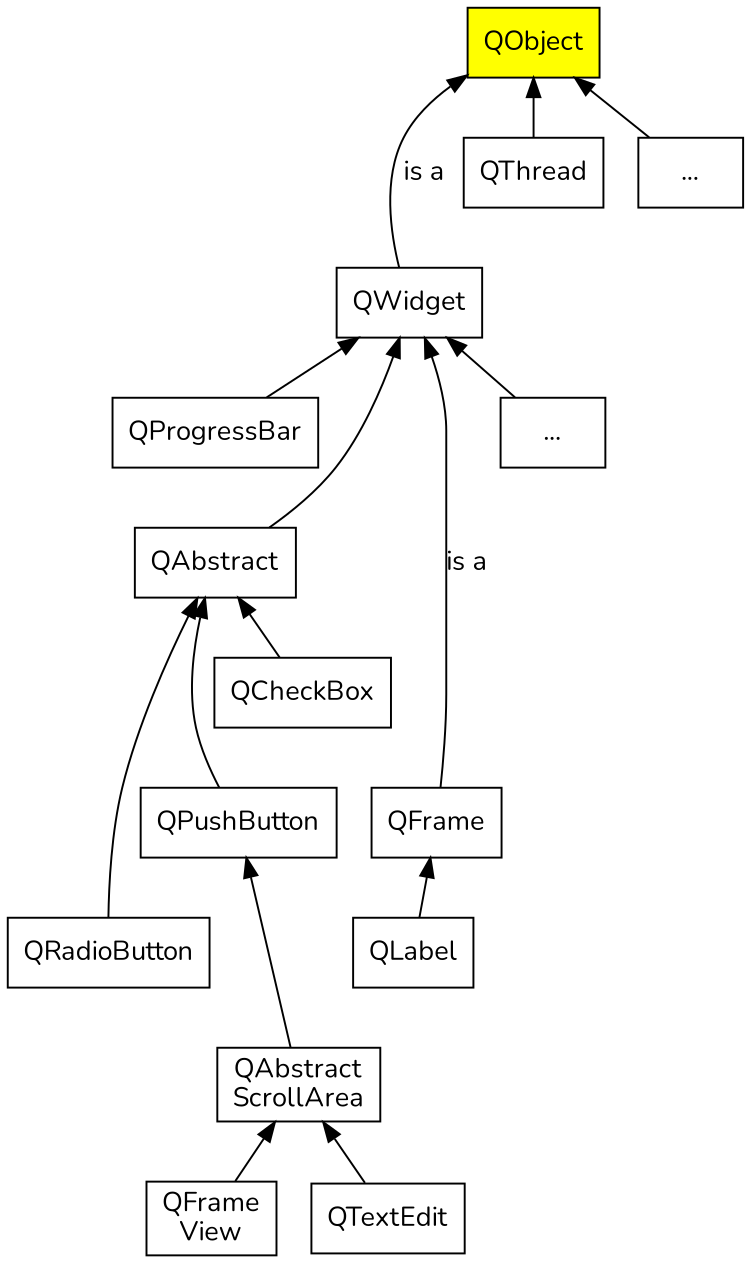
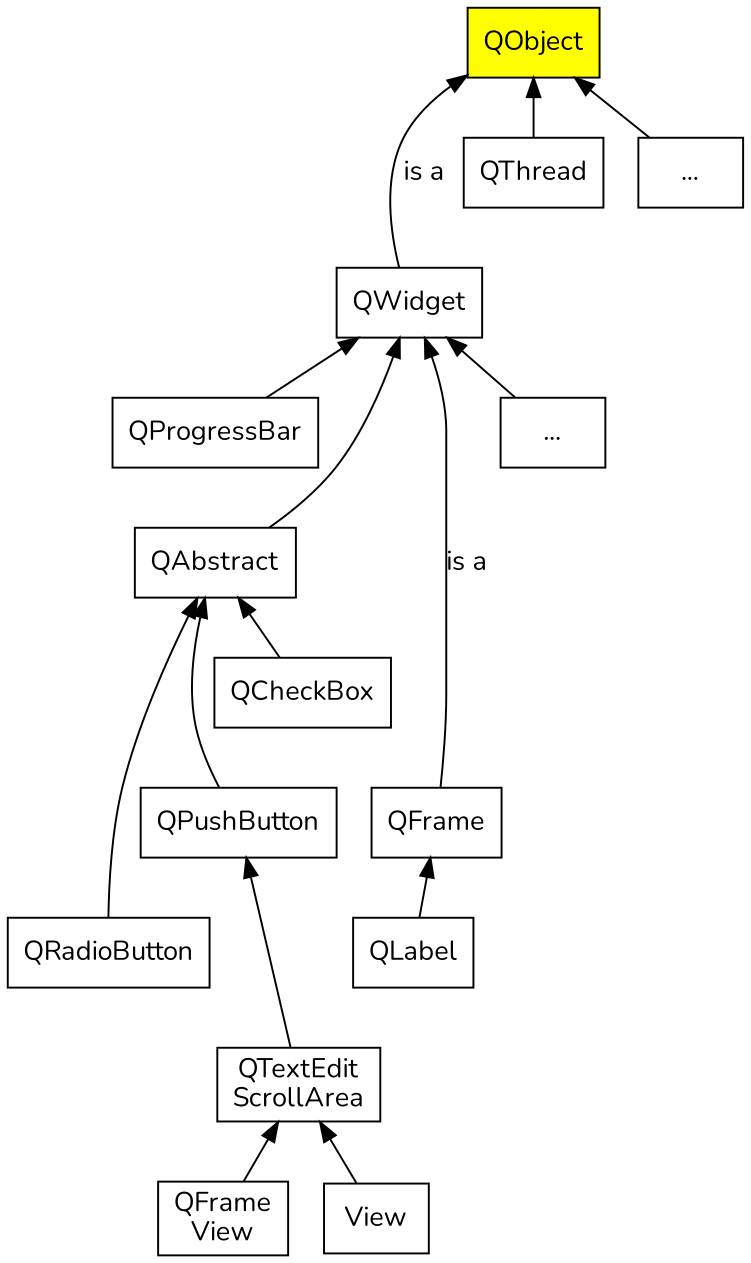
node "QAbstract ScrollArea": label "QAbstract ScrollArea" -> "QTextEdit ScrollArea"
node "QTextEdit": label "QTextEdit" -> "View"
